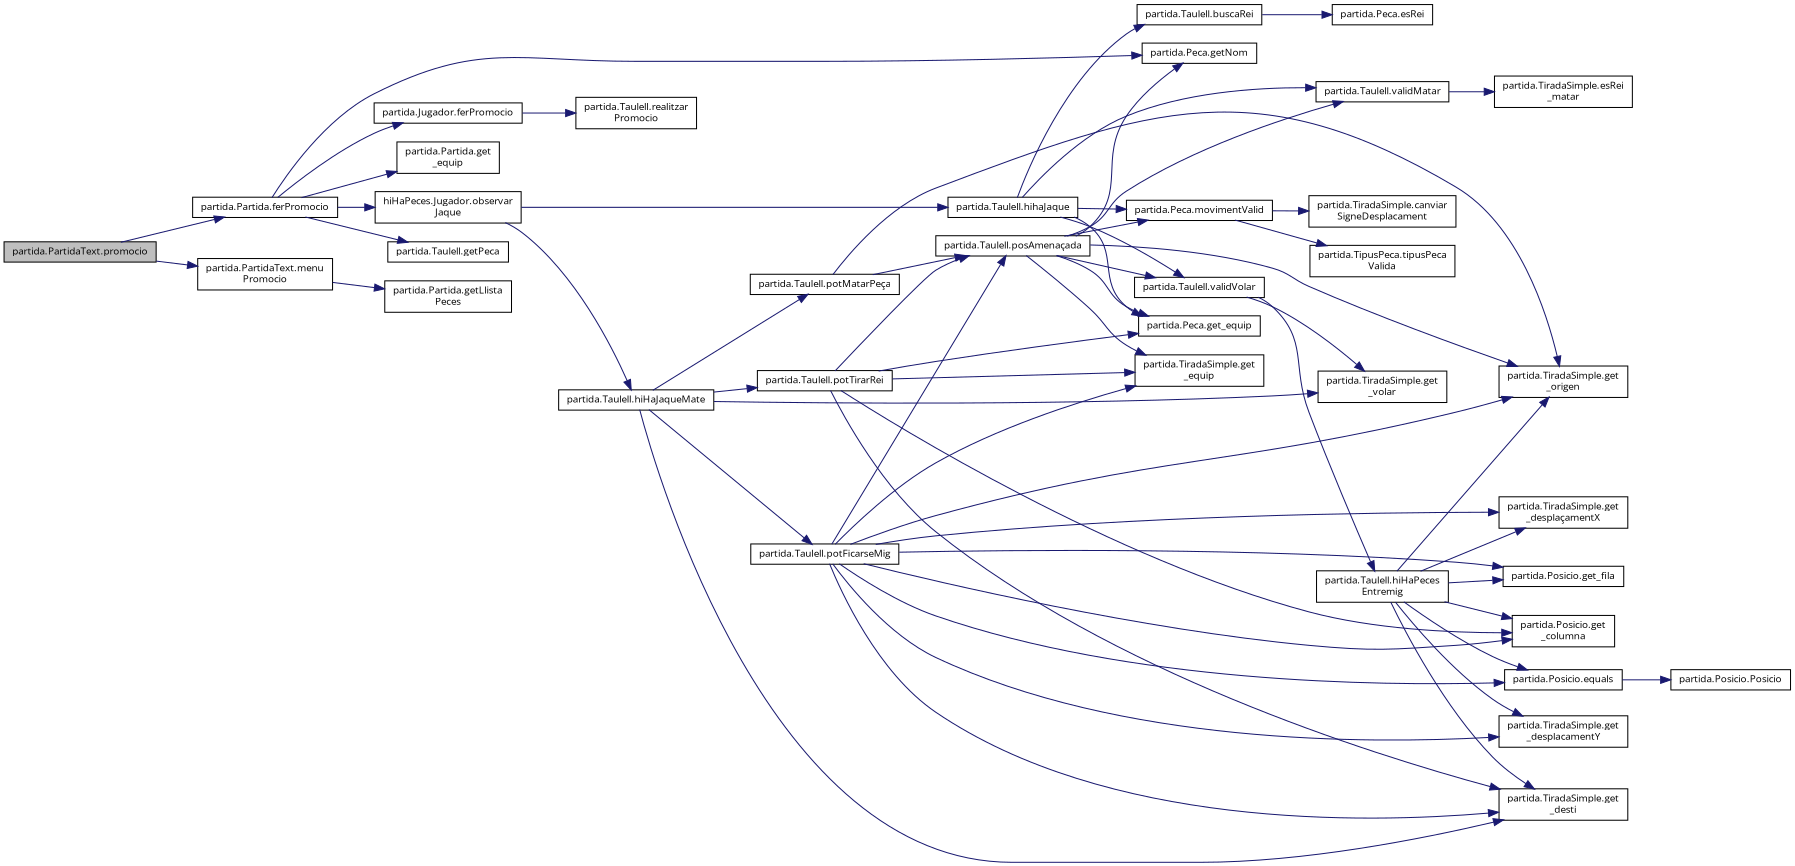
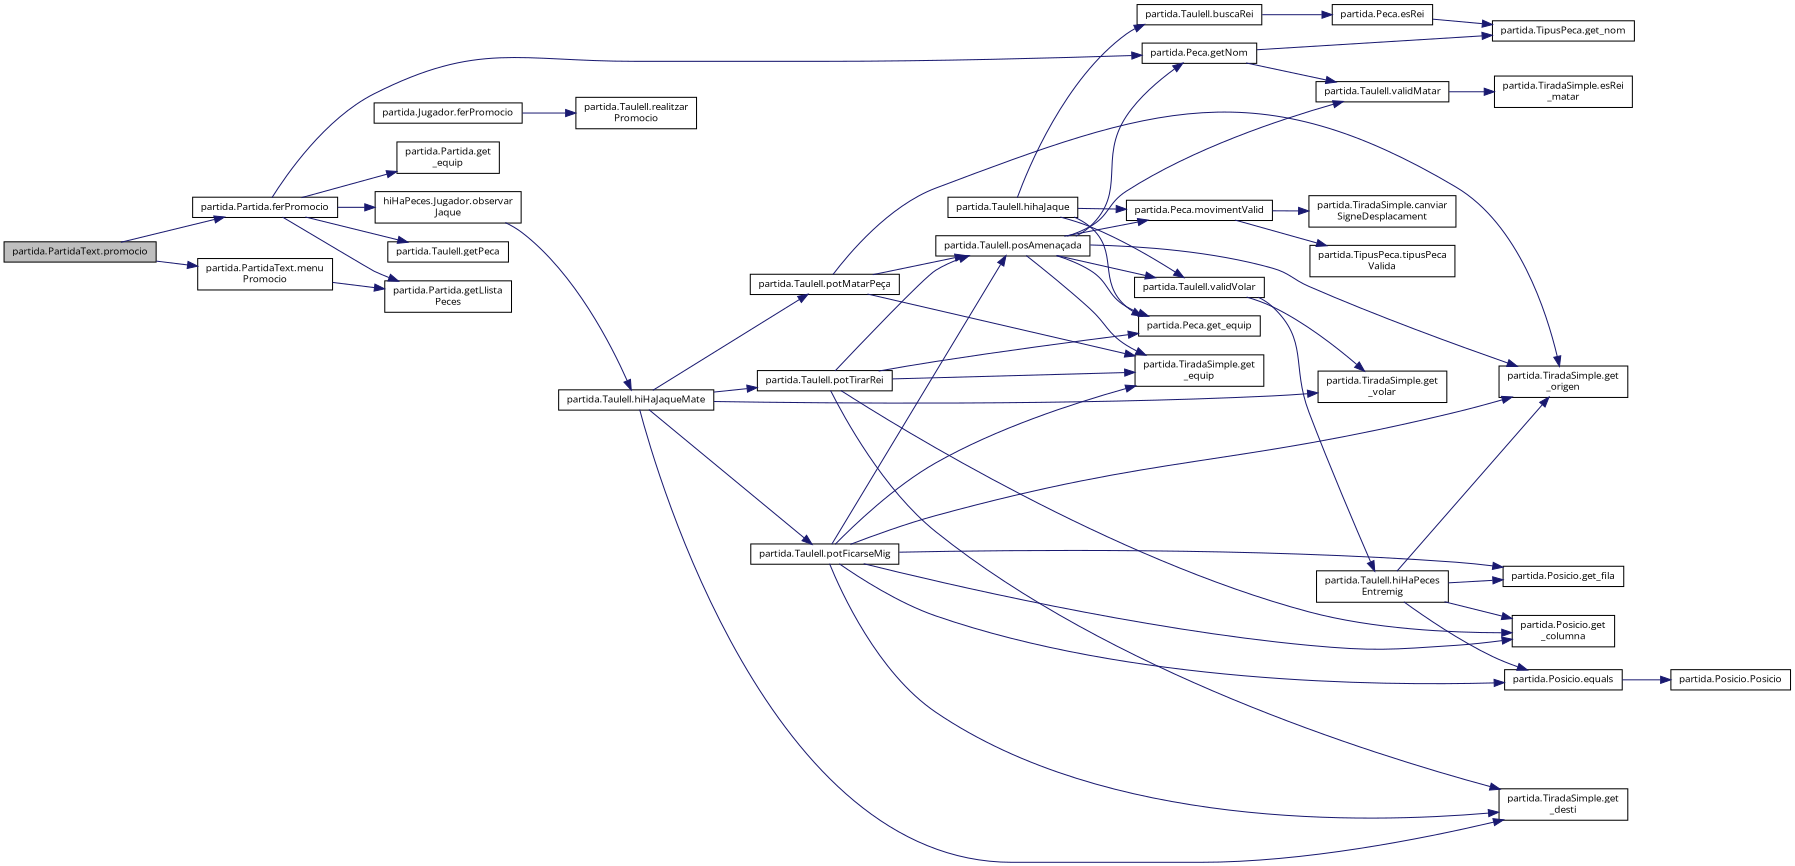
node "partida.TipusPeca.get_nom": added
edge "partida.Taulell.hihaJaque" -> "partida.Taulell.validMatar": now "partida.Peca.getNom" -> "partida.Taulell.validMatar"
edge "partida.Partida.ferPromocio" -> "partida.Jugador.ferPromocio": now "partida.Partida.ferPromocio" -> "partida.Partida.getLlista Peces"
edge "hiHaPeces.Jugador.observar Jaque" -> "partida.Taulell.hihaJaque": removed
edge "partida.Taulell.potMatarPeça" -> "partida.TiradaSimple.get _equip": added
node "partida.TiradaSimple.get _desplaçamentX": removed
edge "partida.Taulell.hiHaPeces Entremig" -> "partida.TiradaSimple.get _desti": removed
node "partida.TiradaSimple.get _desplacamentY": removed
